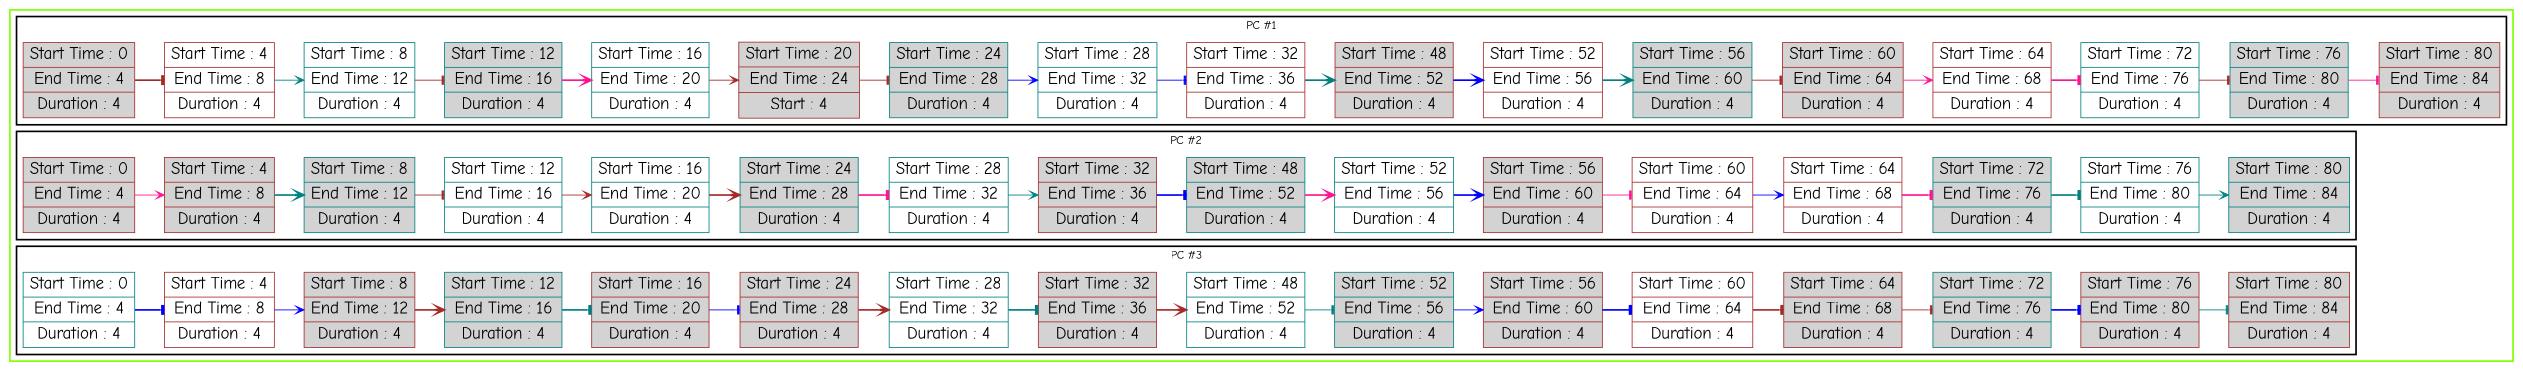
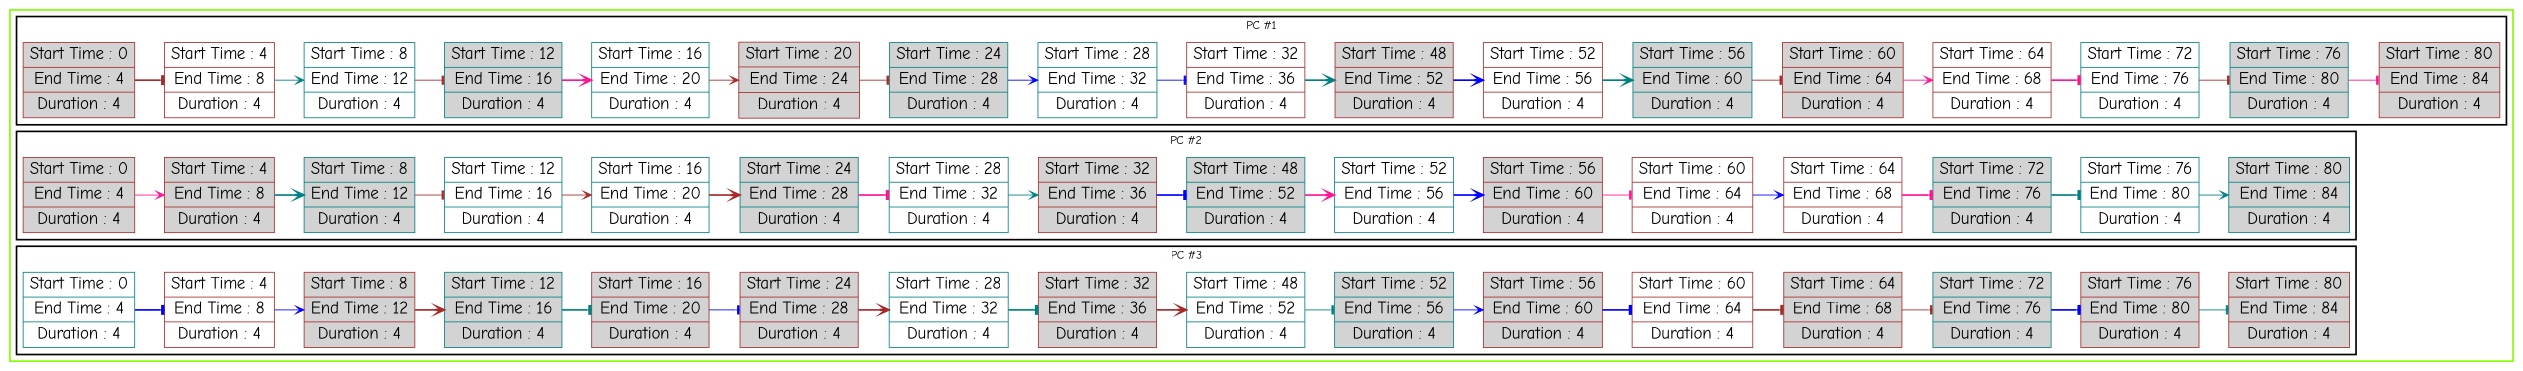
node "Start Time : 20": text "Start : 4" -> "Duration : 4"
